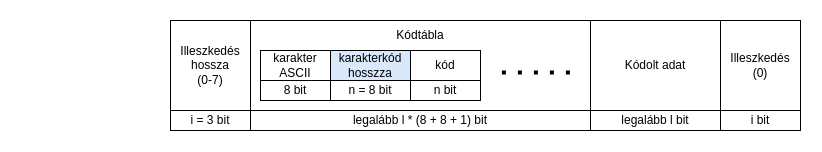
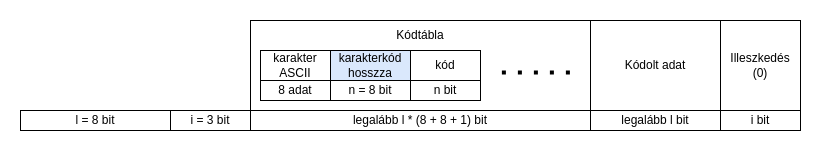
node "Illeszkedés hossza (0-7)": removed
node "8 bit": label "8 bit" -> "8 adat"
node "l = 8 bit": added
